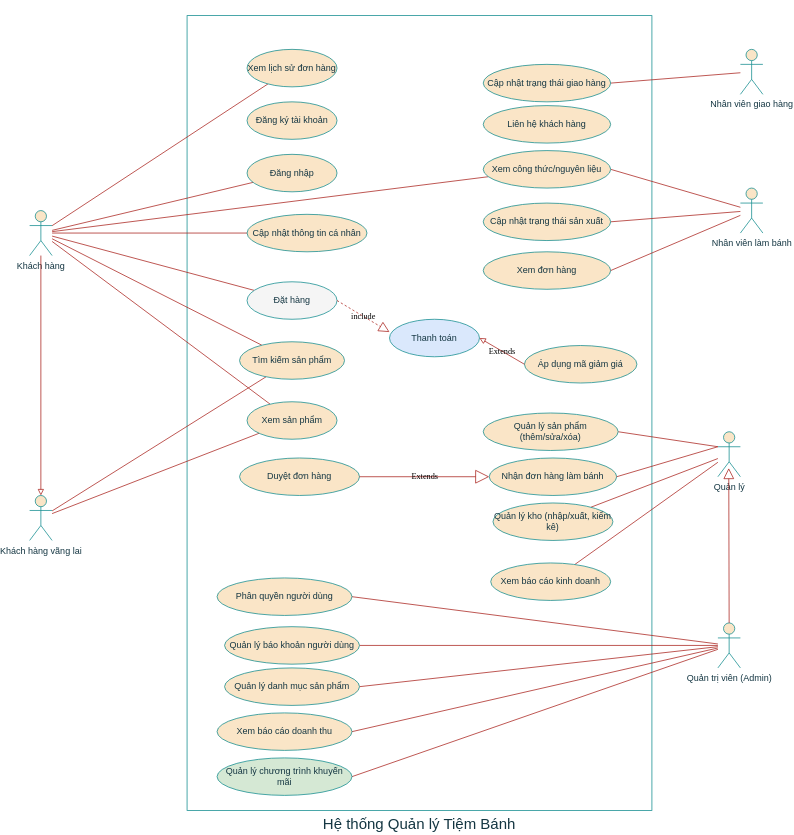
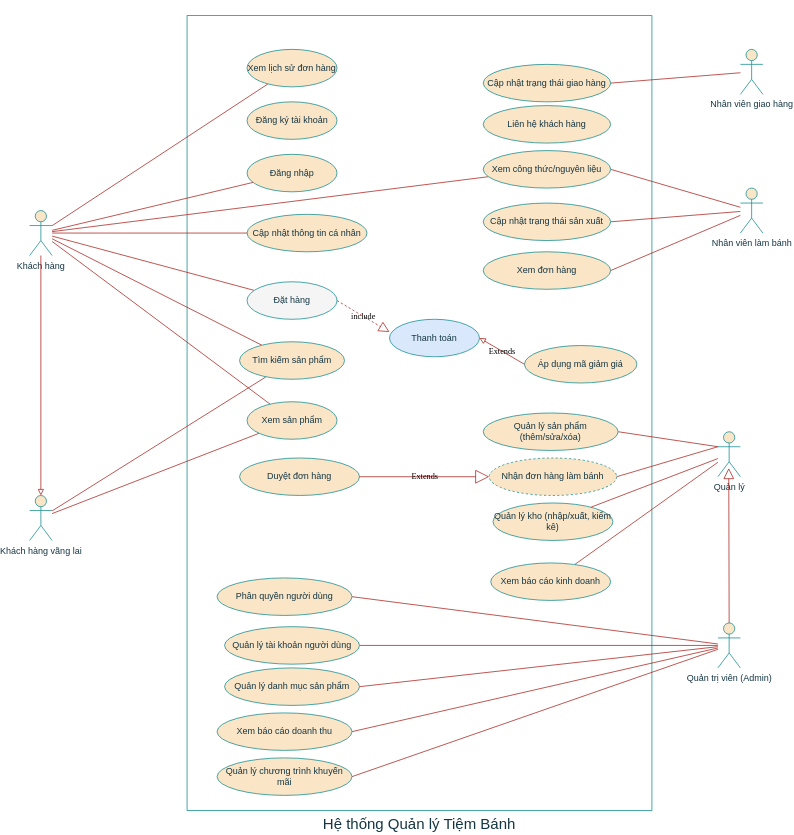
node "Nhận đơn hàng làm bánh": style solid -> dashed
node "Quản lý báo khoản người dùng": label "Quản lý báo khoản người dùng" -> "Quản lý tài khoản người dùng"
node "Quản lý chương trình khuyến mãi": fillcolor #d5e8d4 -> #fae5c7
